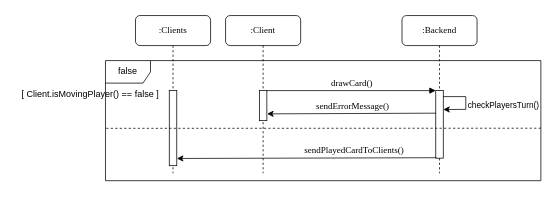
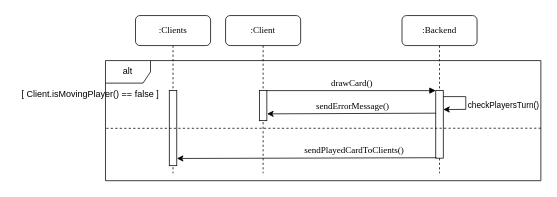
node "false": label "false" -> "alt"
